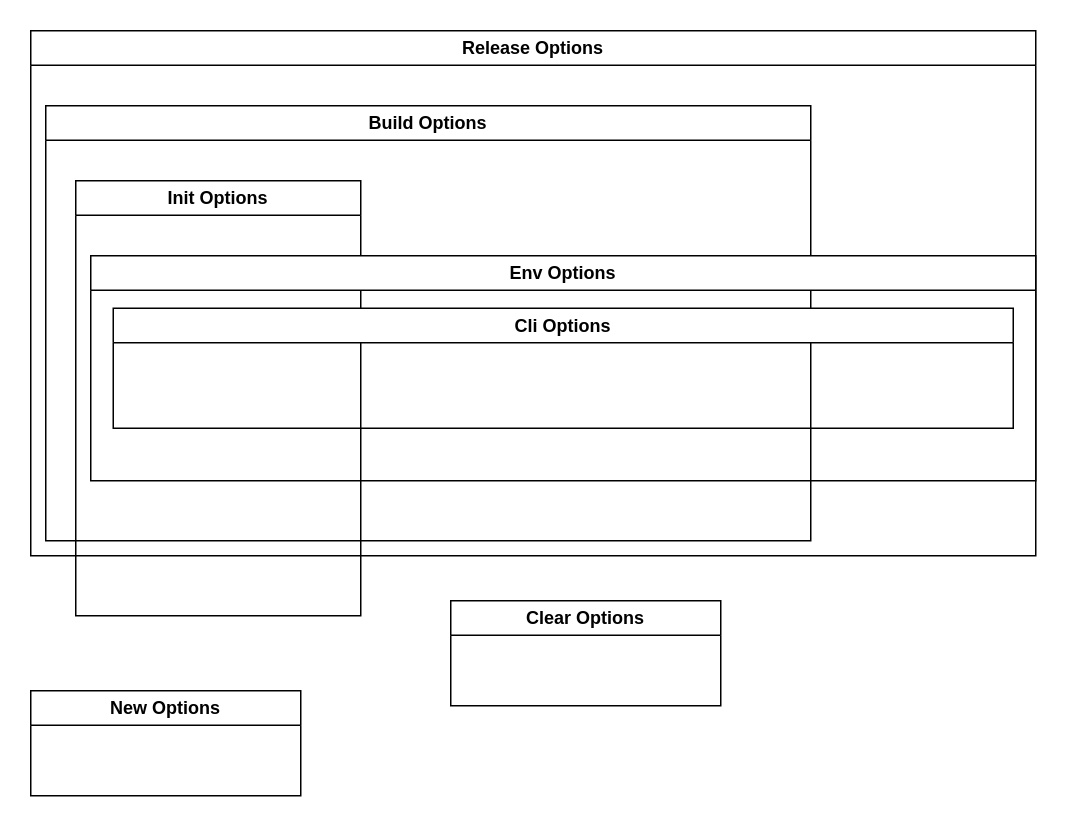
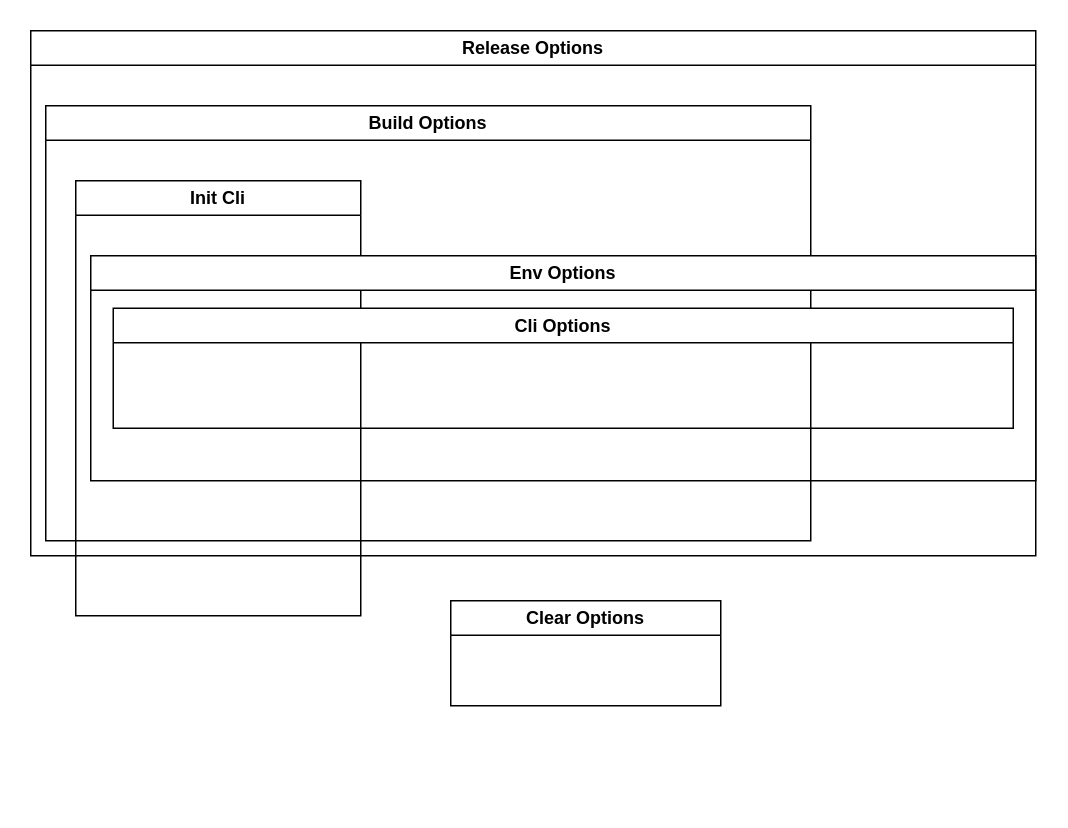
node "Init Options": label "Init Options" -> "Init Cli"
node "New Options": removed
